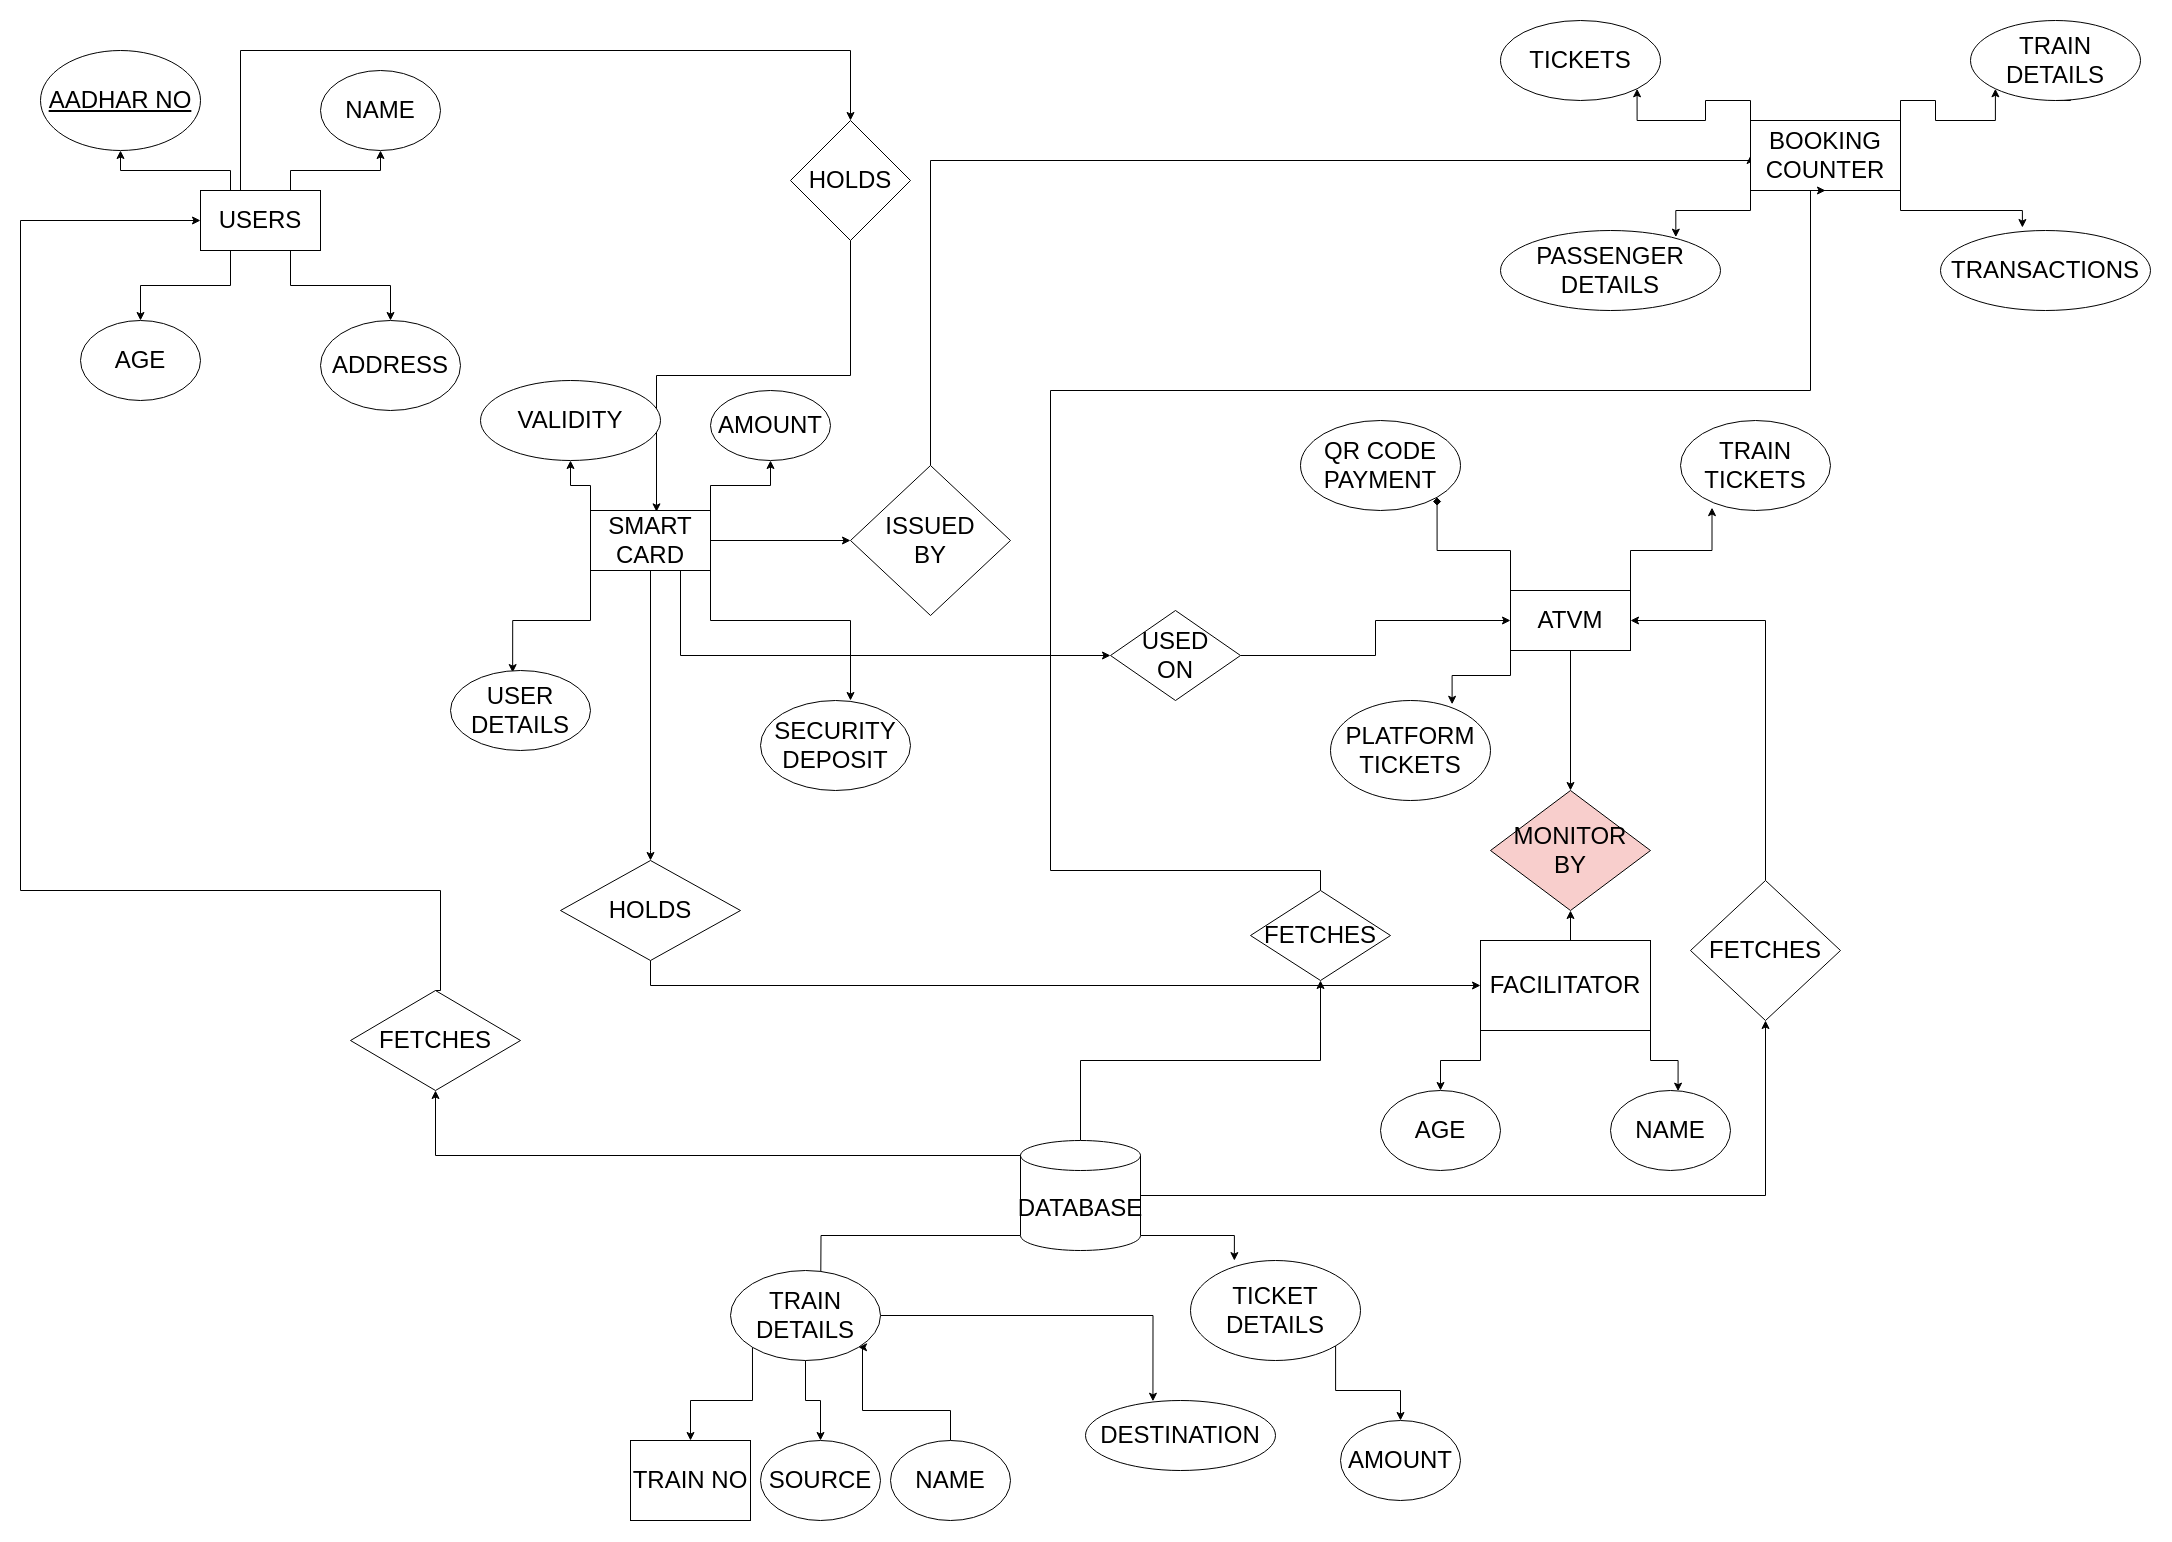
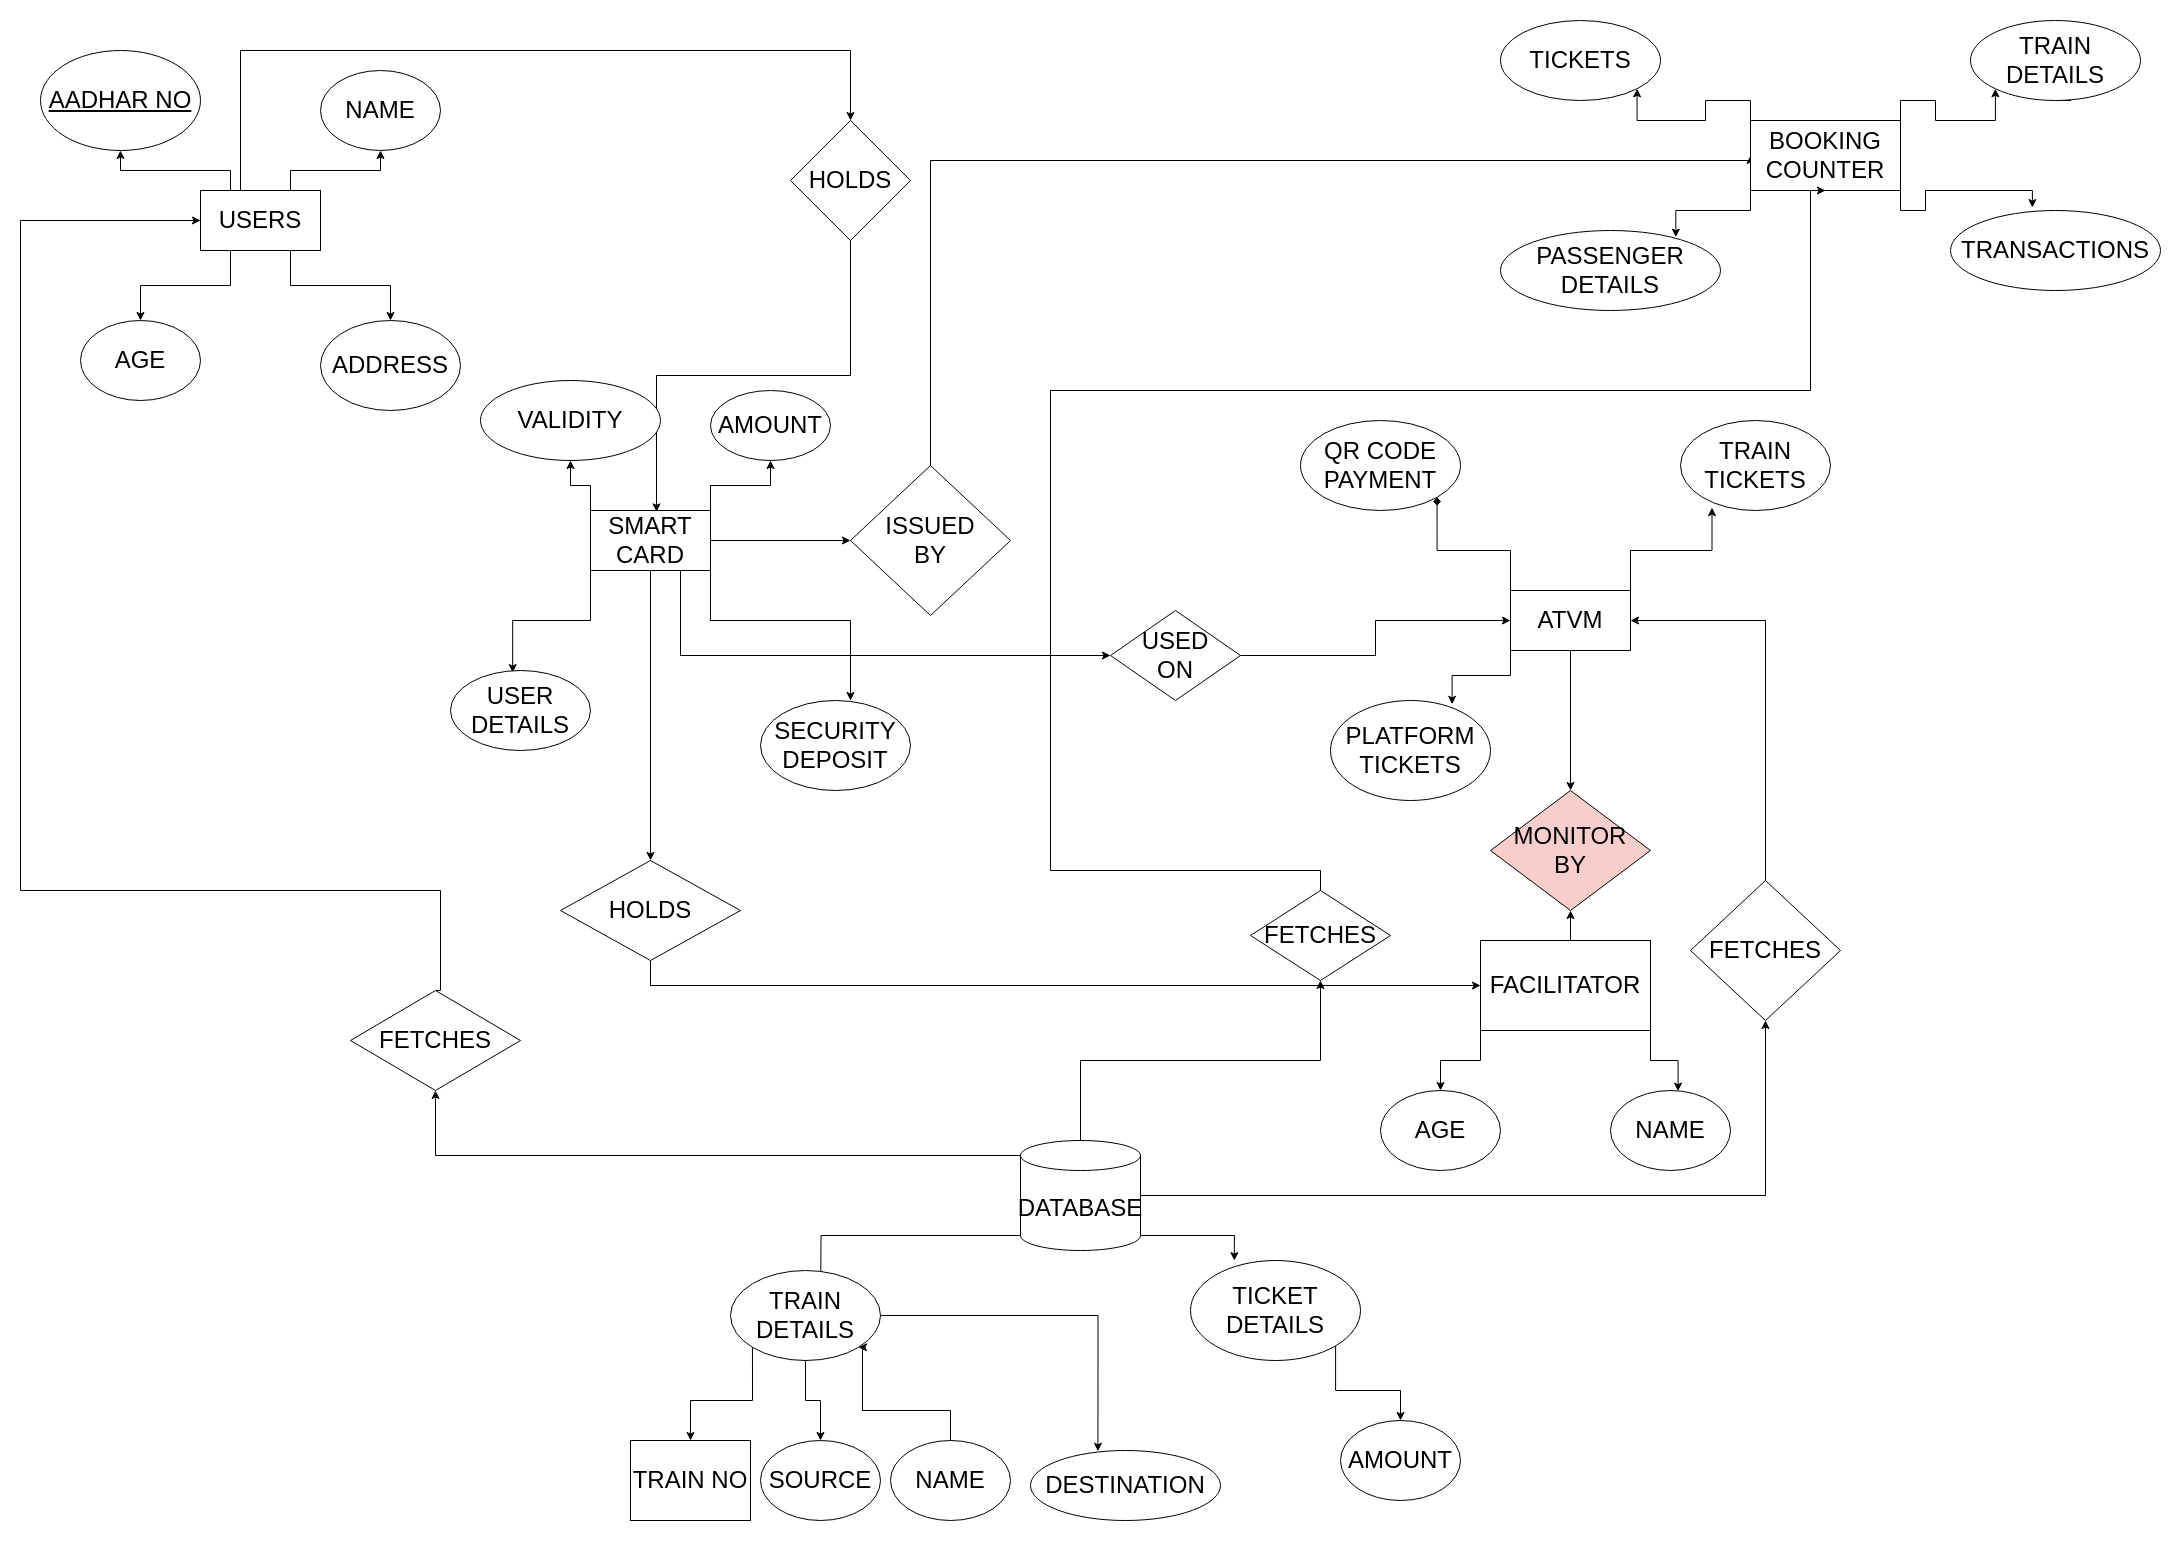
node "TRANSACTIONS": moved (2046, 271) -> (2056, 251)
node "DESTINATION": moved (1181, 1436) -> (1126, 1486)
